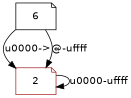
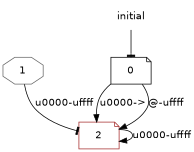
node "6": label "6" -> "0"
node "initial": added
node "1": added
